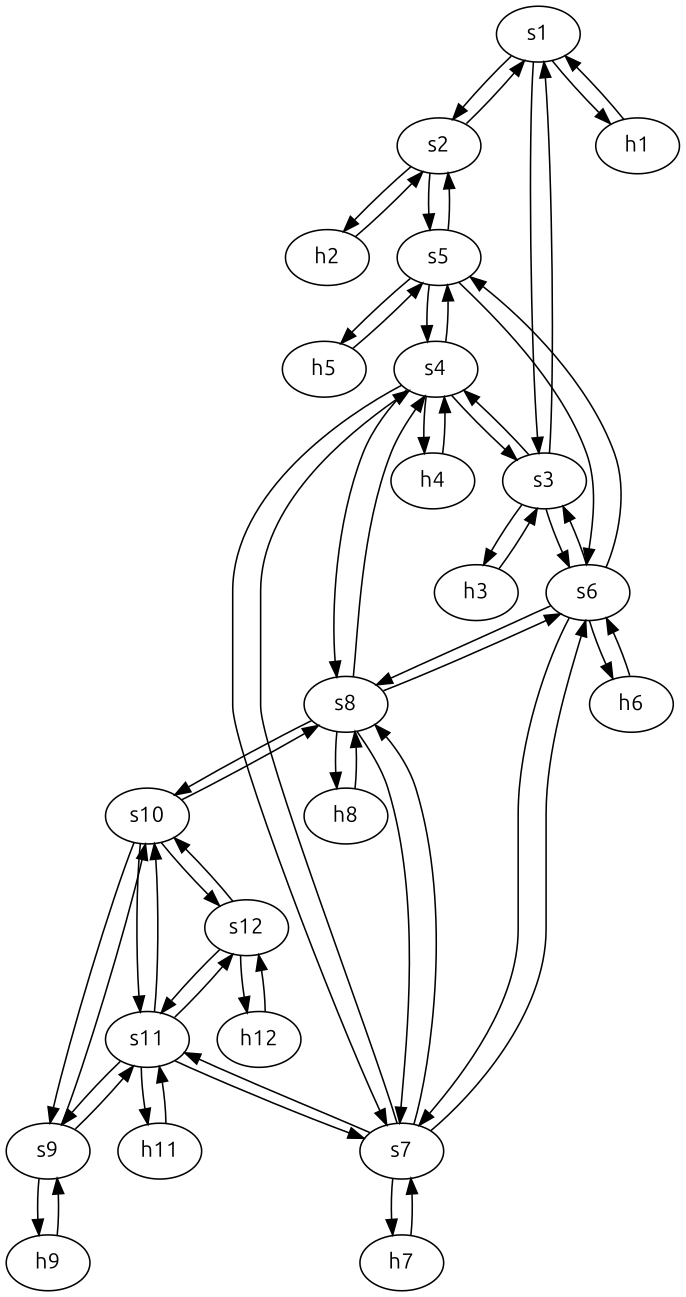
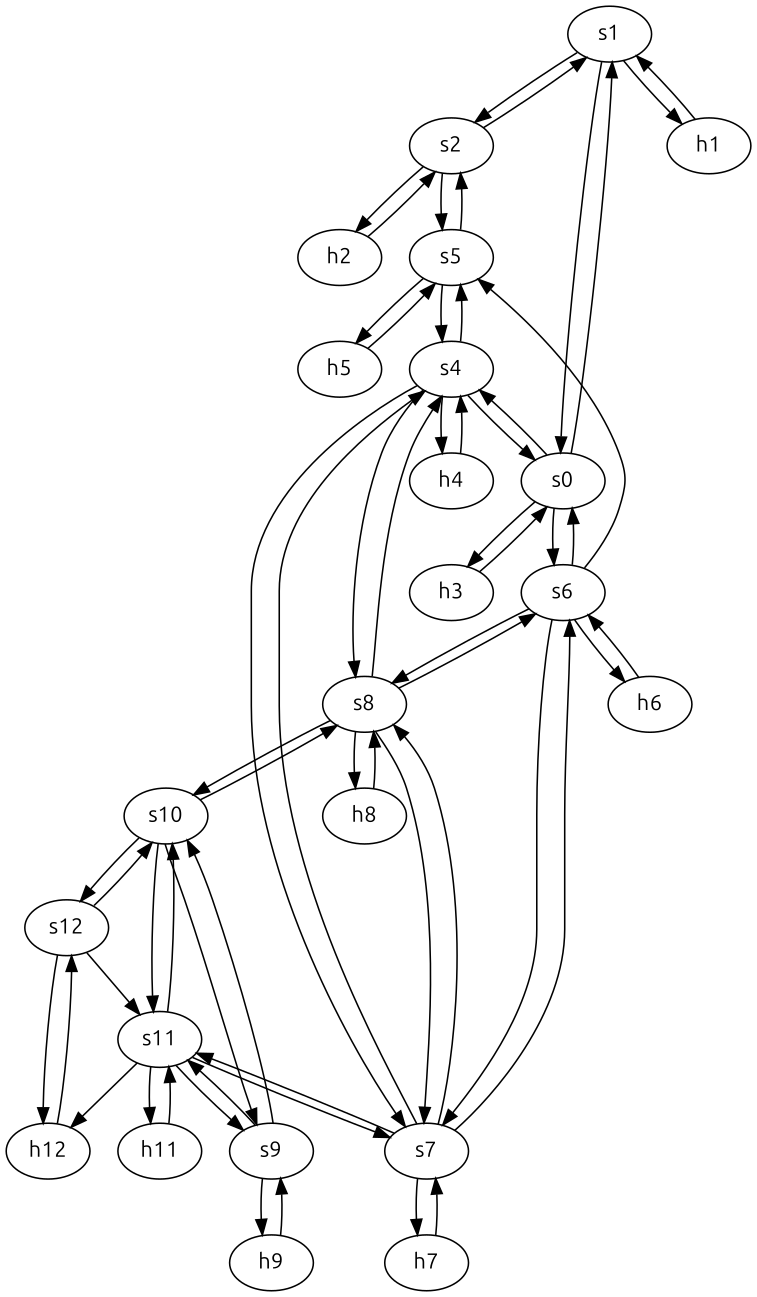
edge "s5" -> "s6": removed
node "s3": label "s3" -> "s0"
edge "s11" -> "s12": now "s11" -> "h12"
